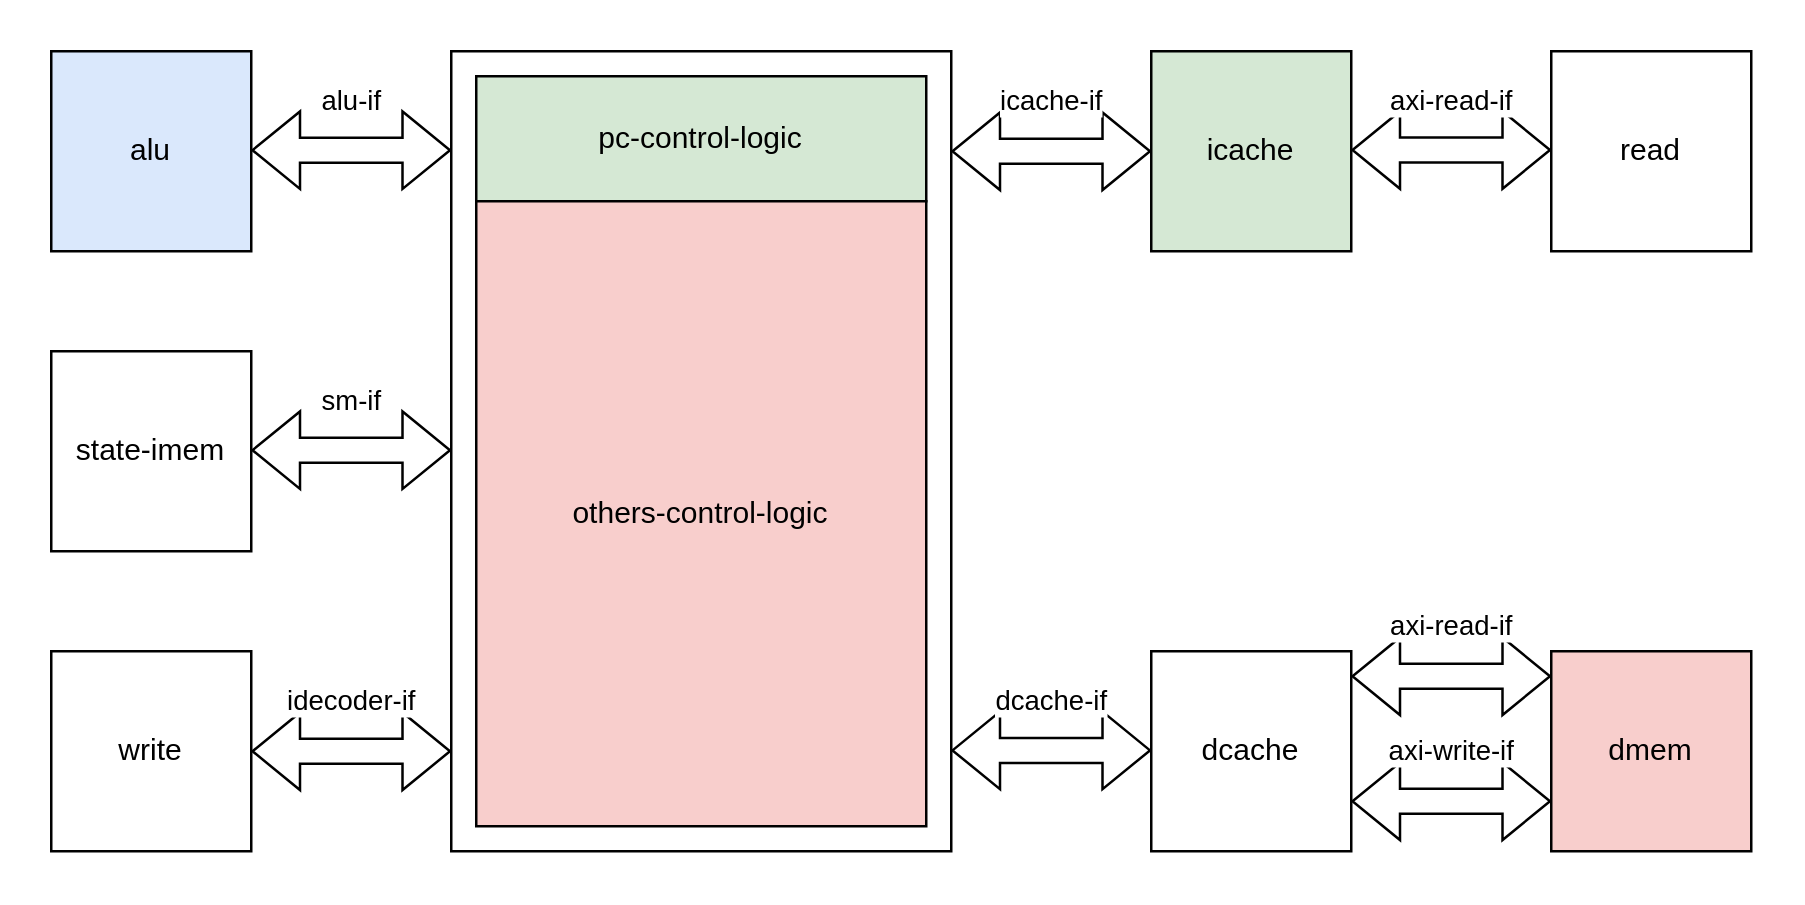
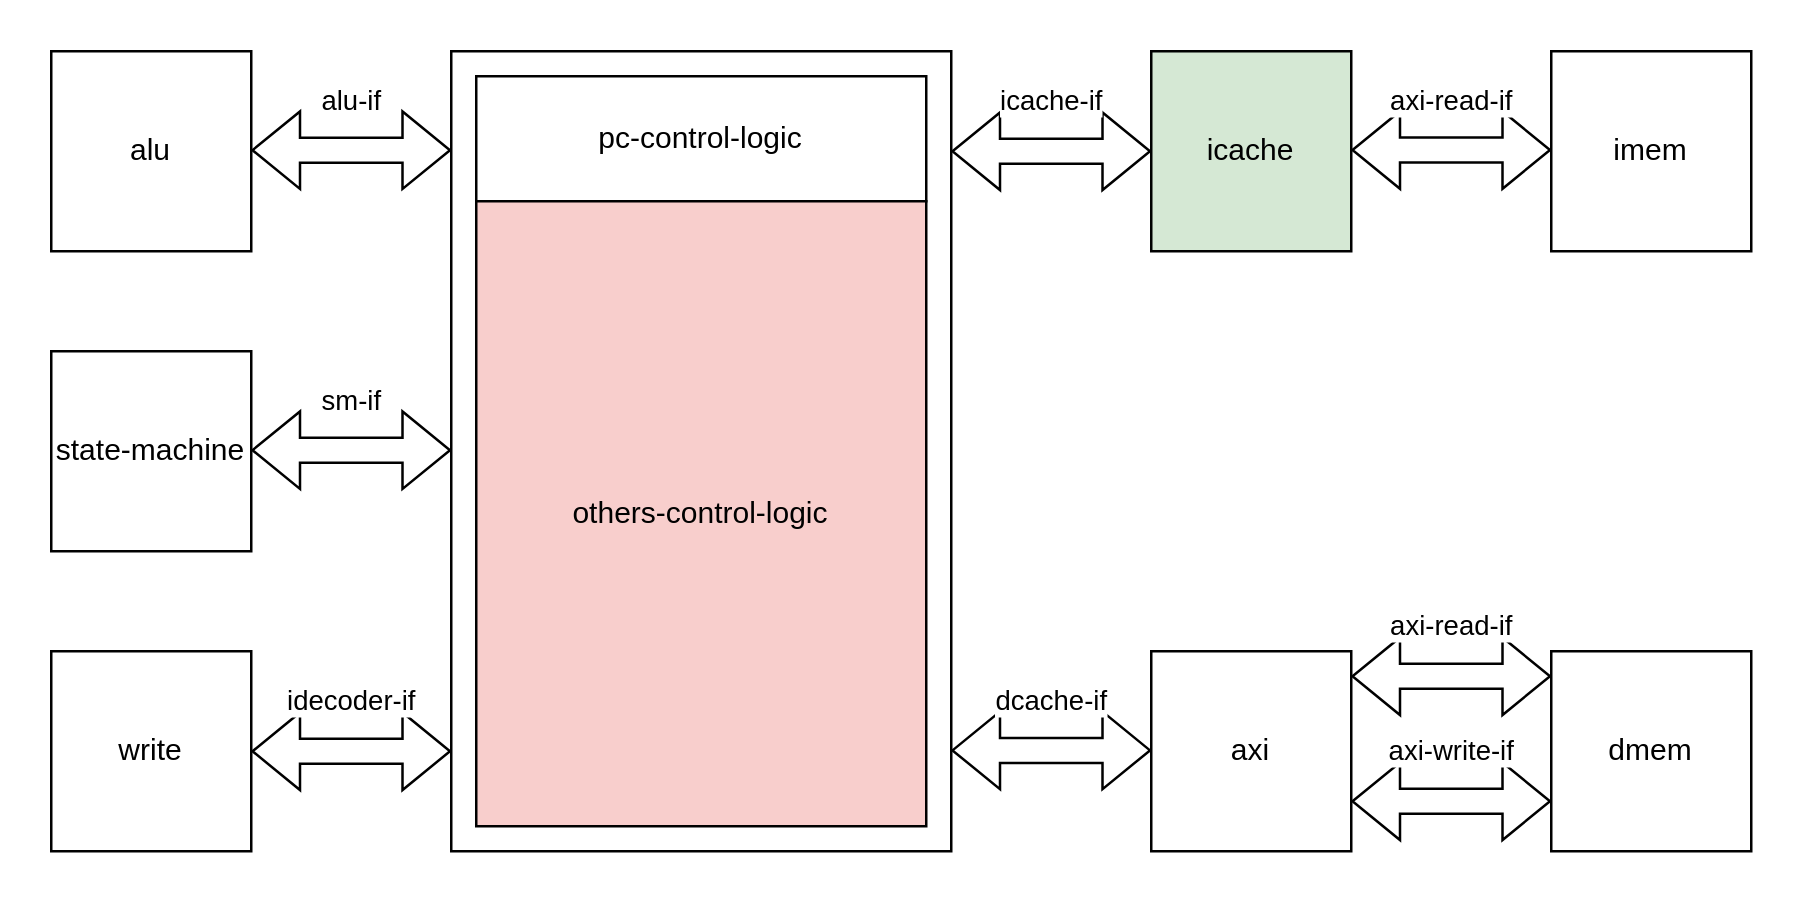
node "pc-control-logic": fillcolor #d5e8d4 -> #ffffff
node "alu": fillcolor #dae8fc -> #ffffff
node "read": label "read" -> "imem"
node "state-imem": label "state-imem" -> "state-machine"
node "dcache": label "dcache" -> "axi"
node "dmem": fillcolor #f8cecc -> #ffffff
